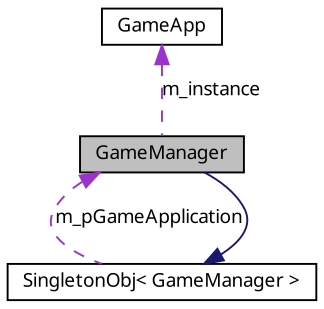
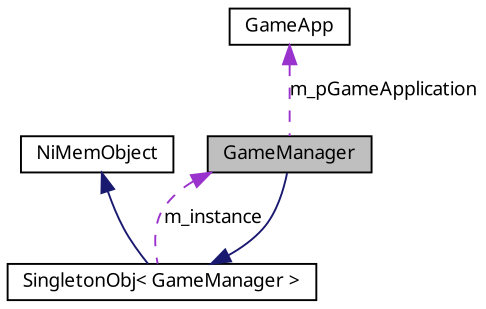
edge "GameManager" -> "GameApp": label "m_instance" -> "m_pGameApplication"
node "NiMemObject": added
edge "SingletonObj< GameManager >" -> "GameManager": label "m_pGameApplication" -> "m_instance"
